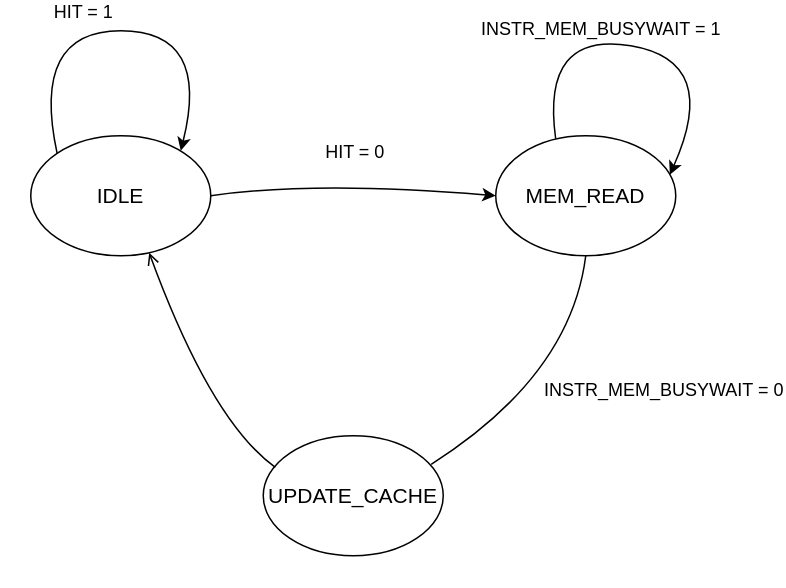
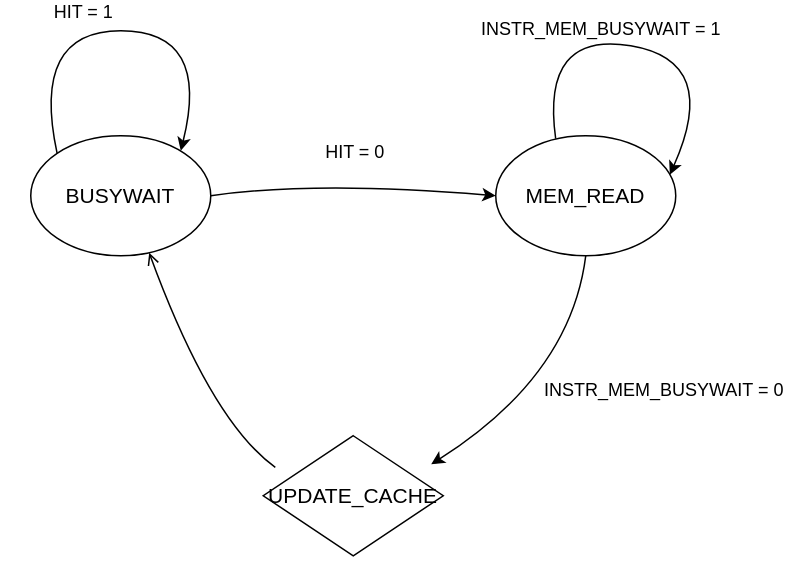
node "IDLE": label "IDLE" -> "BUSYWAIT"
edge "MEM_READ" -- "UPDATE_CACHE": arrowhead none -> classic
node "UPDATE_CACHE": shape ellipse -> diamond
